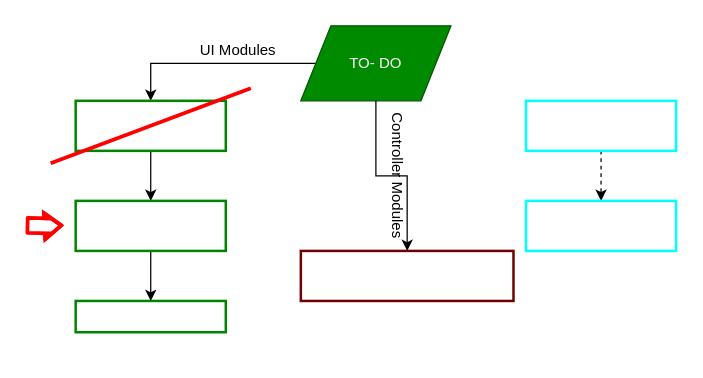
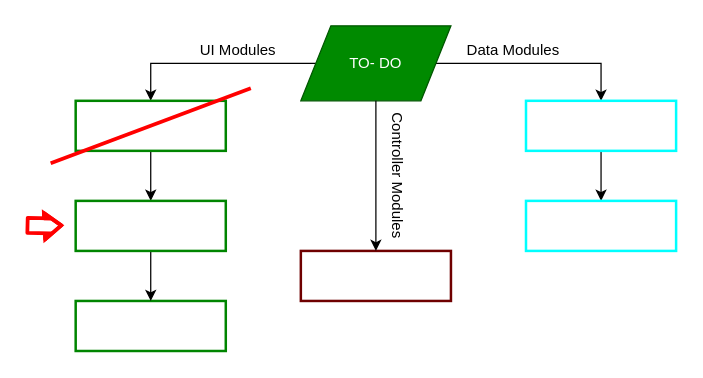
node "Data Modules": added
edge "TO- DO" -> "Add Input value to data structure": added
edge "Add Input value to data structure" -> "Update Budget with input value": style dashed -> solid
node "Expense add Event handler integration": size 213x50 -> 150x50
node "Update UI": size 150x31 -> 150x50
